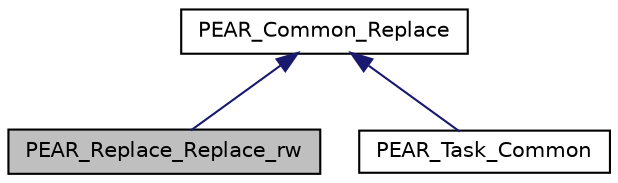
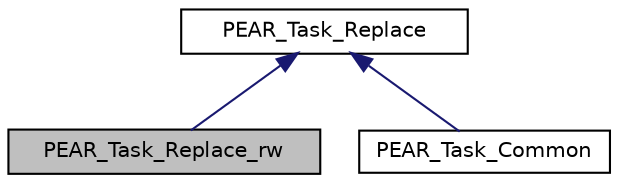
node "PEAR_Common_Replace": label "PEAR_Common_Replace" -> "PEAR_Task_Replace"
node "PEAR_Replace_Replace_rw": label "PEAR_Replace_Replace_rw" -> "PEAR_Task_Replace_rw"
